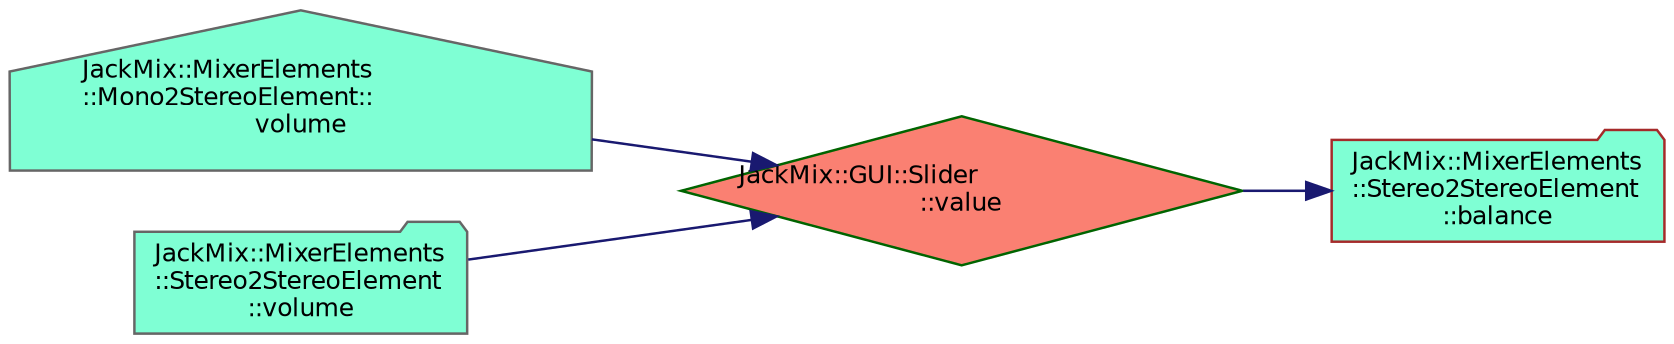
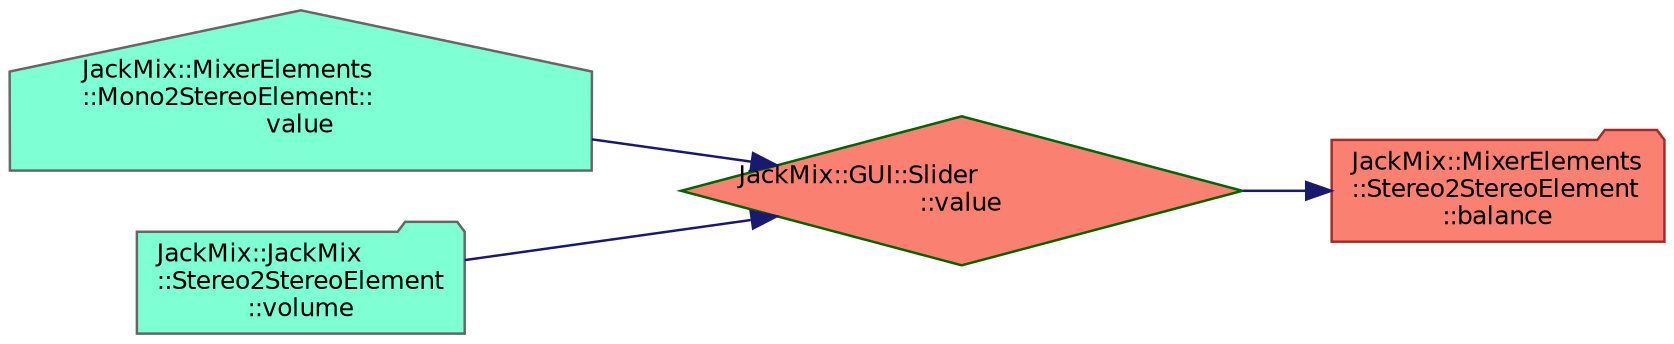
node "JackMix::MixerElements ::Mono2StereoElement:: volume": label "JackMix::MixerElements ::Mono2StereoElement:: volume" -> "JackMix::MixerElements ::Mono2StereoElement:: value"
node "JackMix::MixerElements ::Stereo2StereoElement ::balance": fillcolor aquamarine -> salmon
node "JackMix::MixerElements ::Stereo2StereoElement ::volume": label "JackMix::MixerElements ::Stereo2StereoElement ::volume" -> "JackMix::JackMix ::Stereo2StereoElement ::volume"
